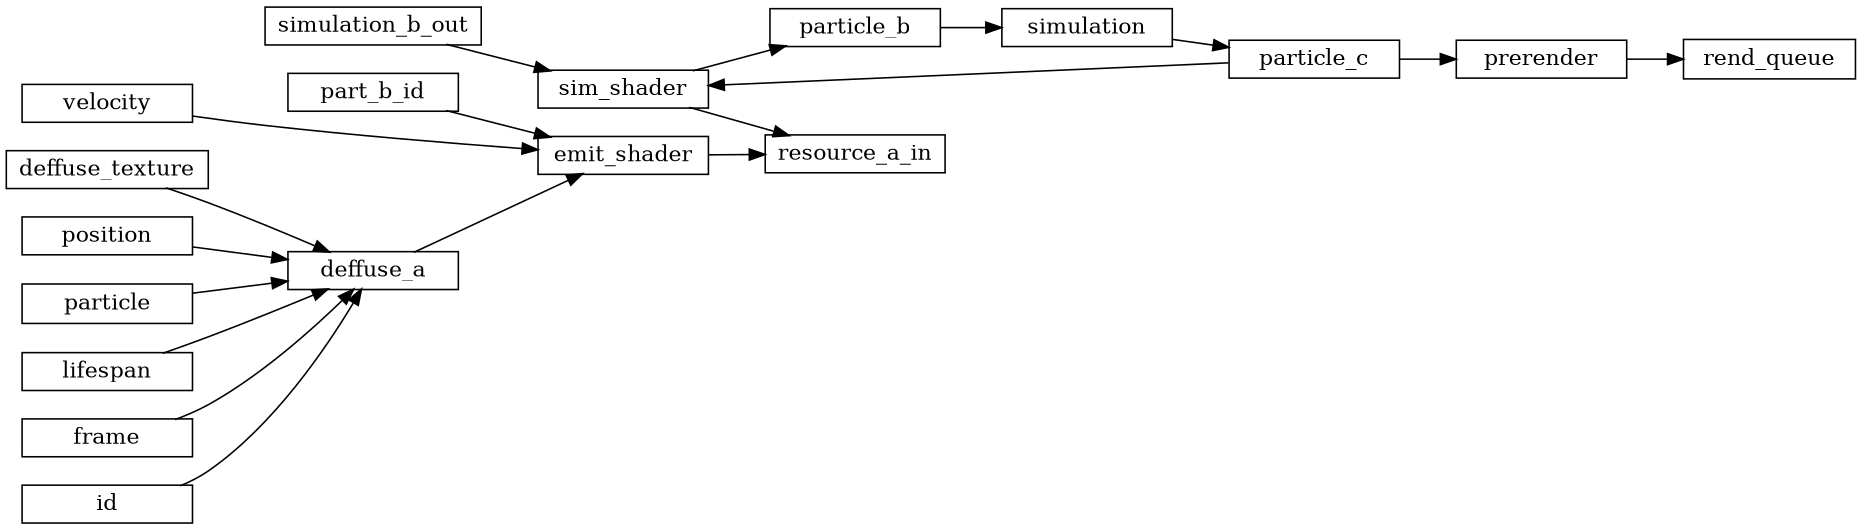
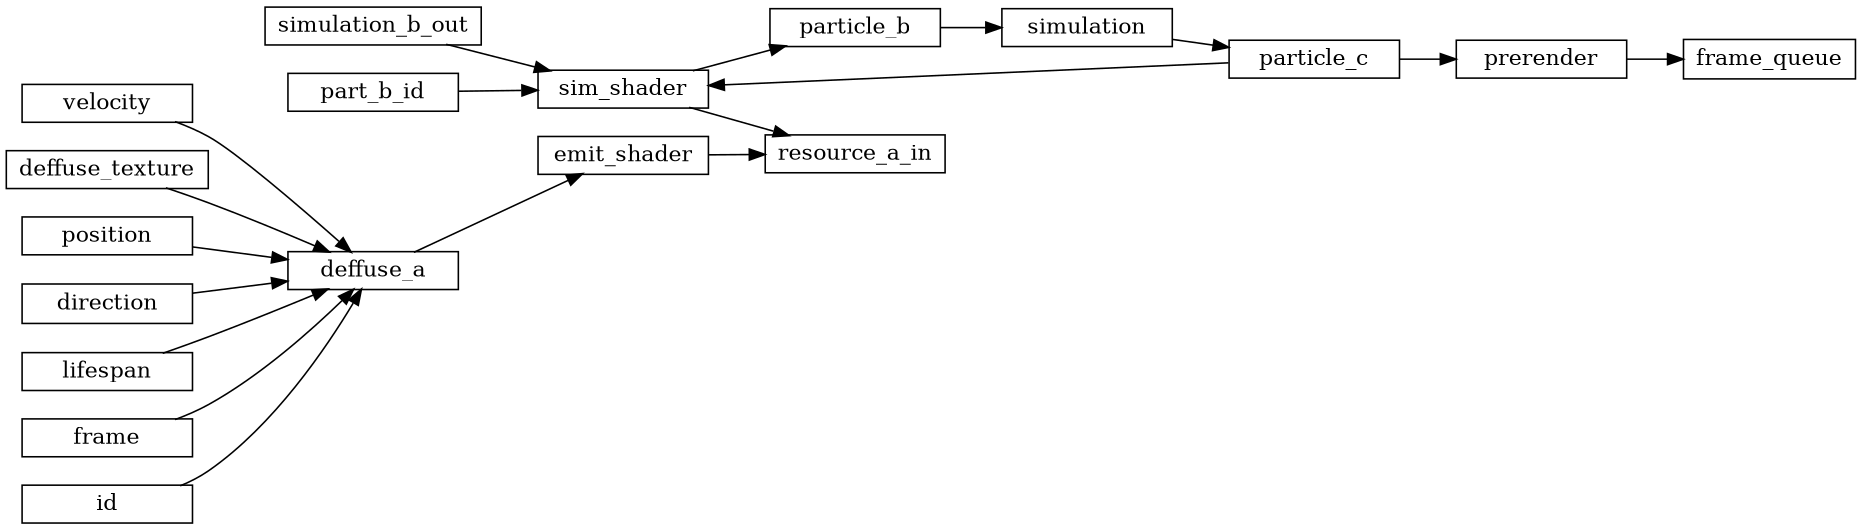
node "rend_queue": label "rend_queue" -> "frame_queue"
edge "part_b_id" -> "emit_shader": now "part_b_id" -> "sim_shader"
edge "velocity" -> "emit_shader": now "velocity" -> "deffuse_a"
node "particle": label "particle" -> "direction"
